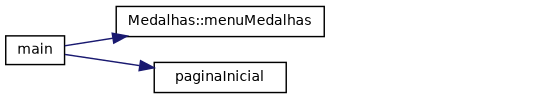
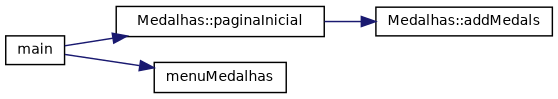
node "Medalhas::menuMedalhas": label "Medalhas::menuMedalhas" -> "Medalhas::paginaInicial"
node "Medalhas::addMedals": added
node "paginaInicial": label "paginaInicial" -> "menuMedalhas"
